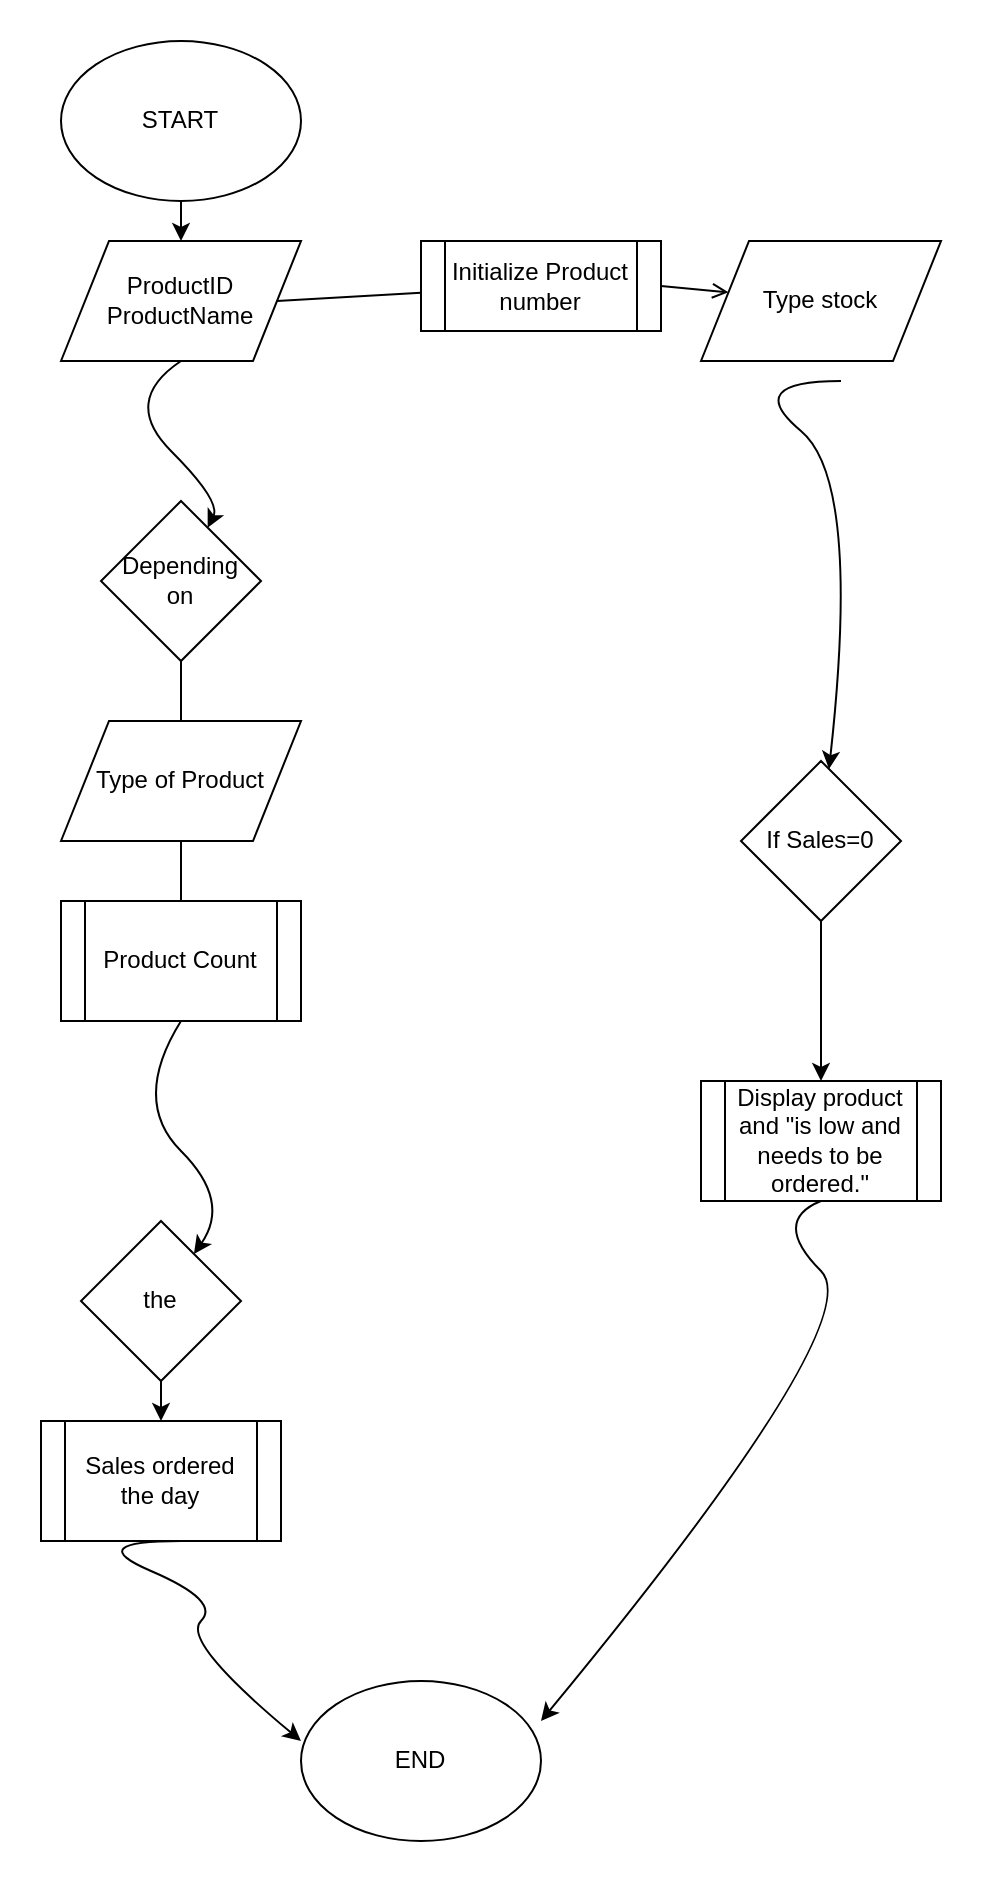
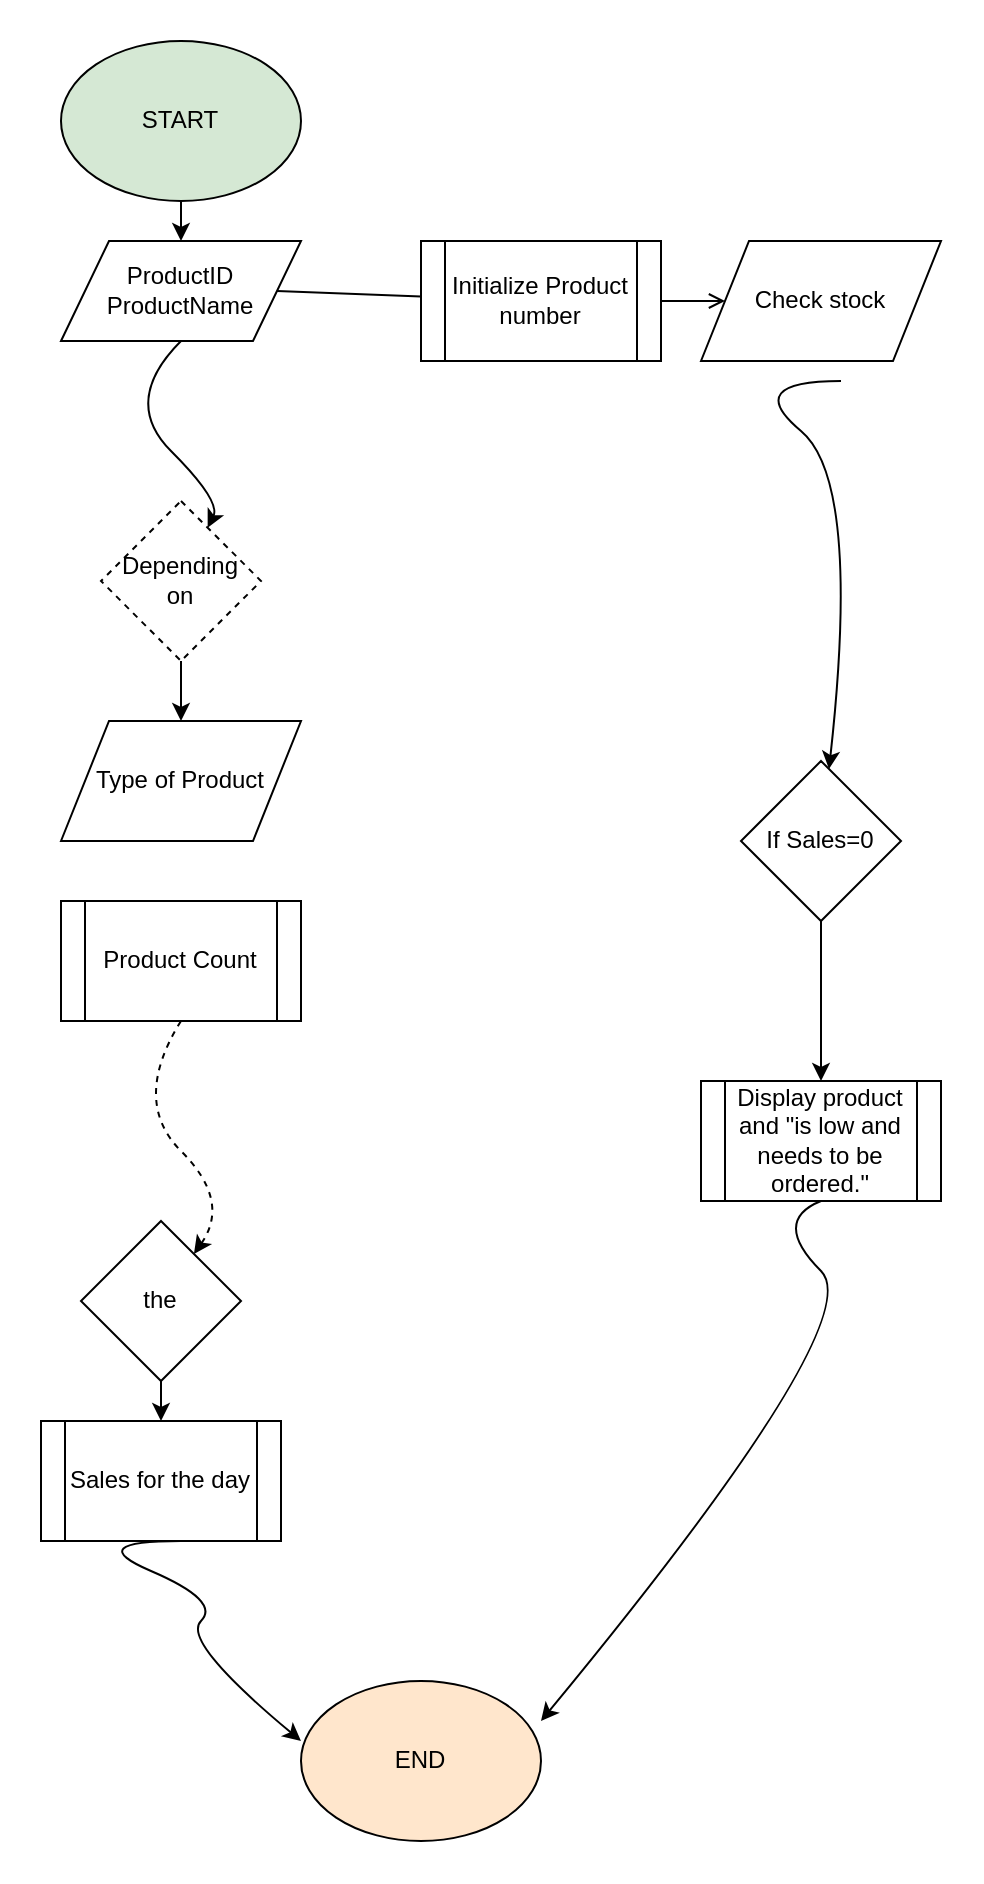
node "START": fillcolor #ffffff -> #d5e8d4
node "Initialize Product number": size 240x90 -> 240x120
node "ProductID ProductName": size 240x120 -> 240x100
node "Type stock": label "Type stock" -> "Check stock"
node "Depending on": style solid -> dashed
edge "Depending on" -- "Type of Product": arrowhead none -> classic
edge "Type of Product" -- "Product Count": removed
edge "Product Count" -> "the": style solid -> dashed
node "Sales ordered the day": label "Sales ordered the day" -> "Sales for the day"
node "END": fillcolor #ffffff -> #ffe6cc
